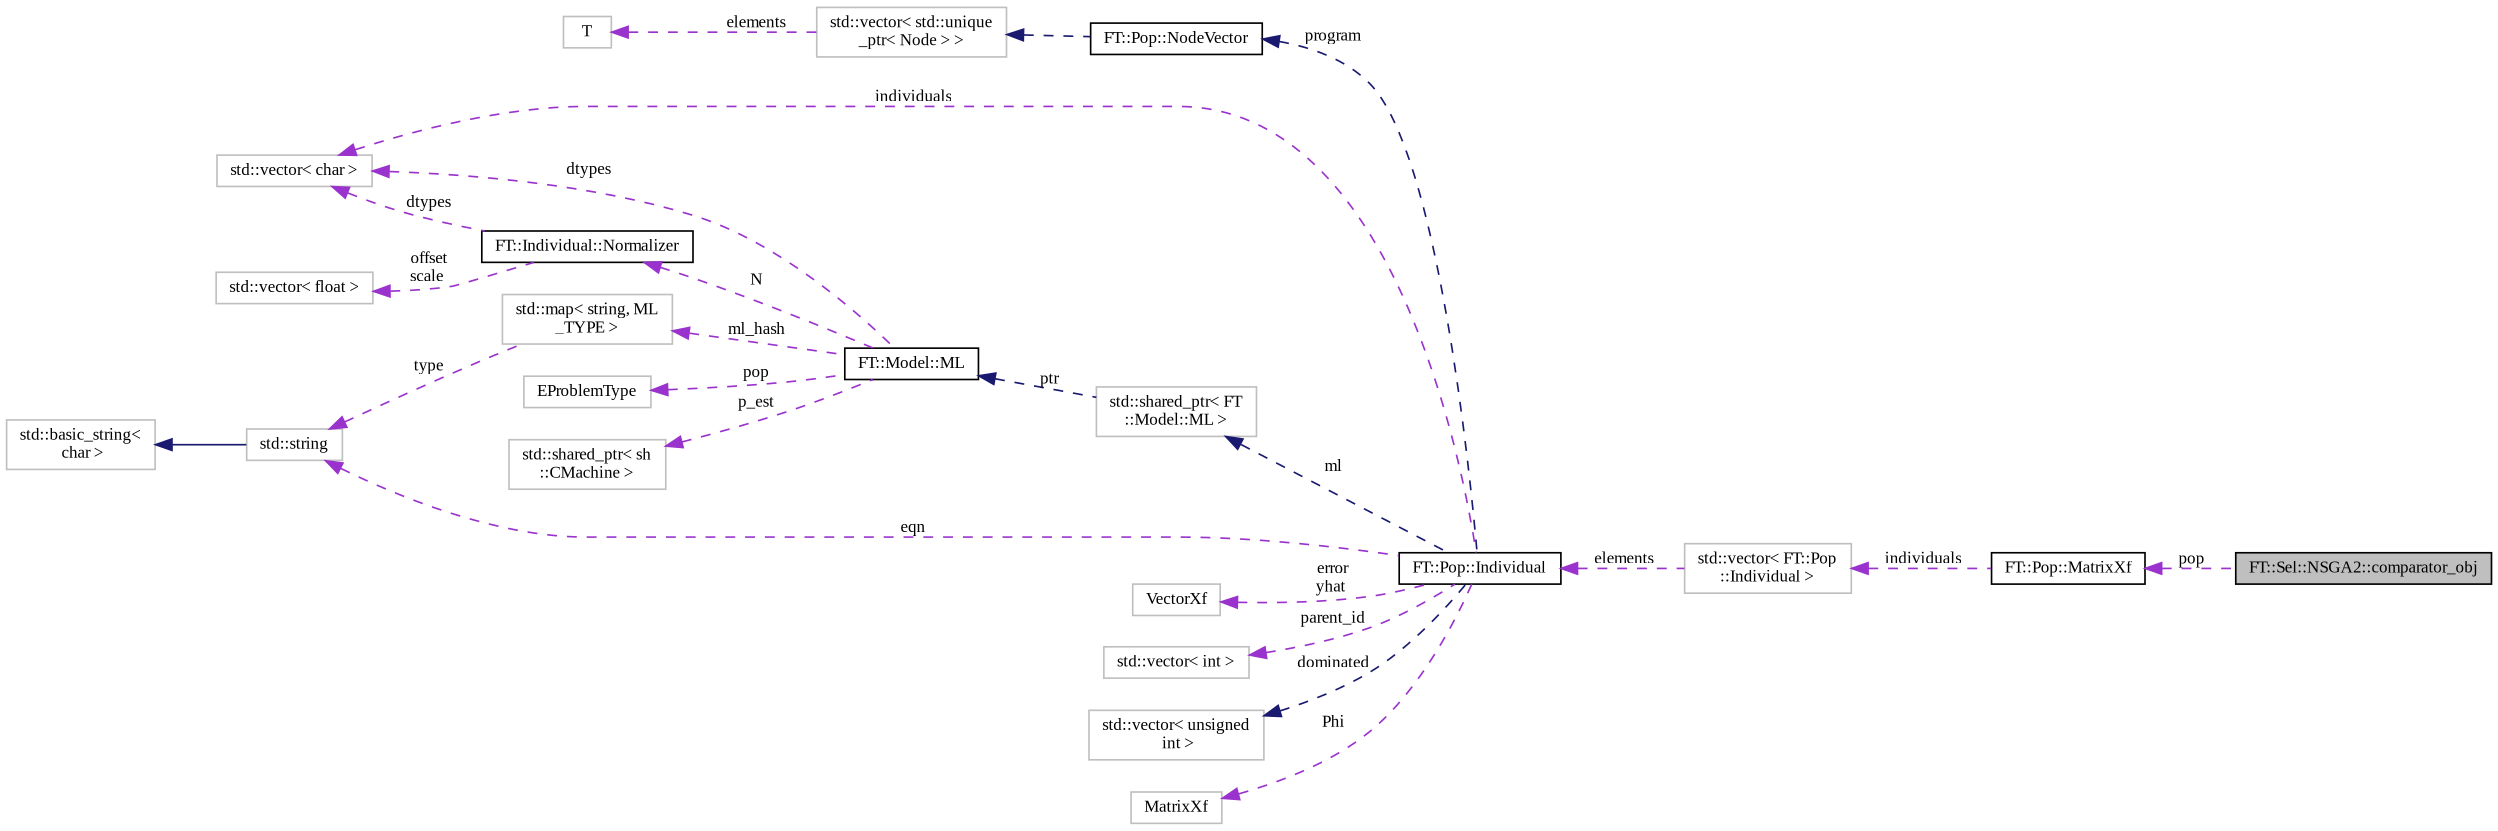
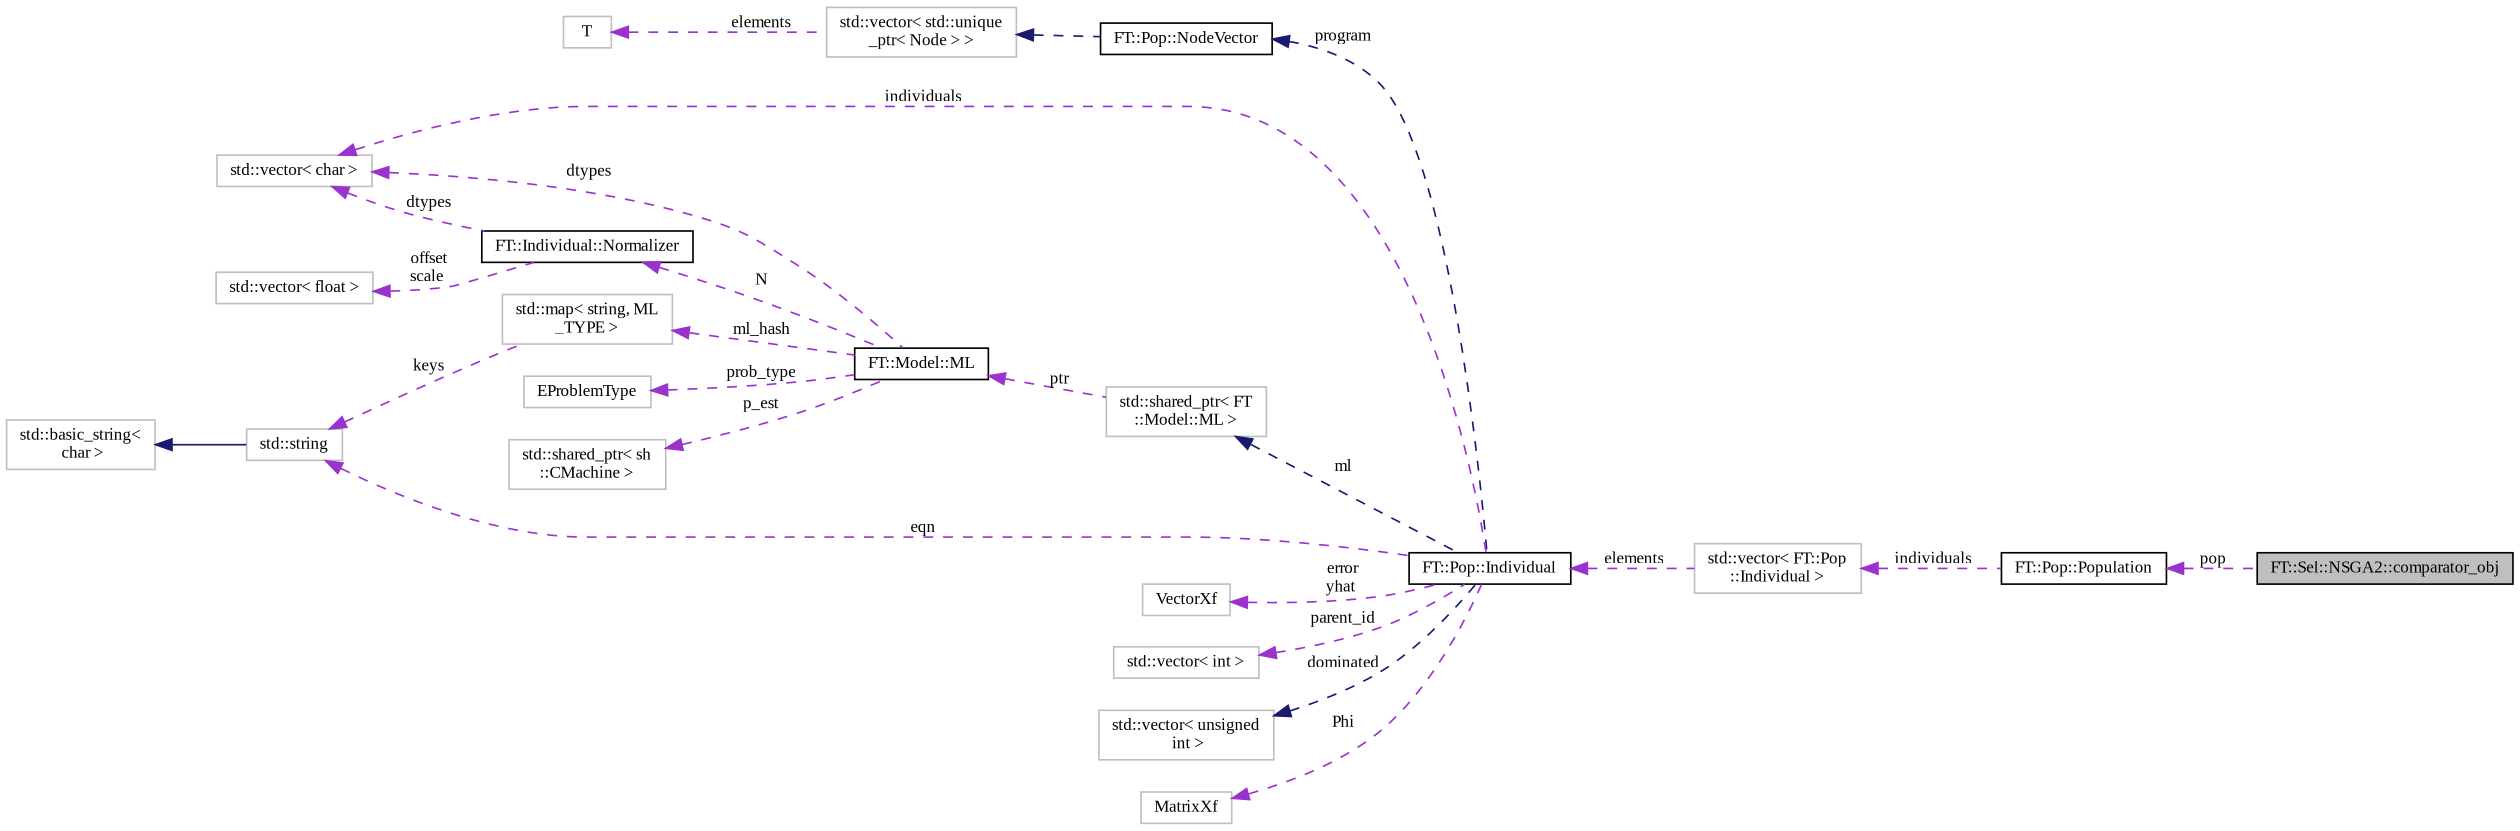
edge "std::map< string, ML _TYPE >" -> "std::string": label " type" -> " keys"
edge "FT::Model::ML" -> "EProblemType": label " pop" -> " prob_type"
edge "std::shared_ptr< FT ::Model::ML >" -> "FT::Model::ML": color midnightblue -> darkorchid3
node "FT::Pop::MatrixXf": label "FT::Pop::MatrixXf" -> "FT::Pop::Population"
